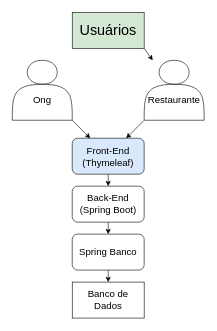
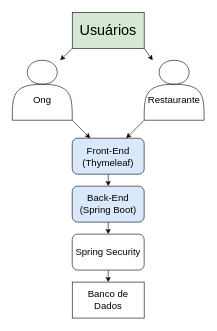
edge "Usuários" -> "Ong": added
node "Back-End (Spring Boot)": fillcolor #ffffff -> #dae8fc
node "Spring Banco": label "Spring Banco" -> "Spring Security"
